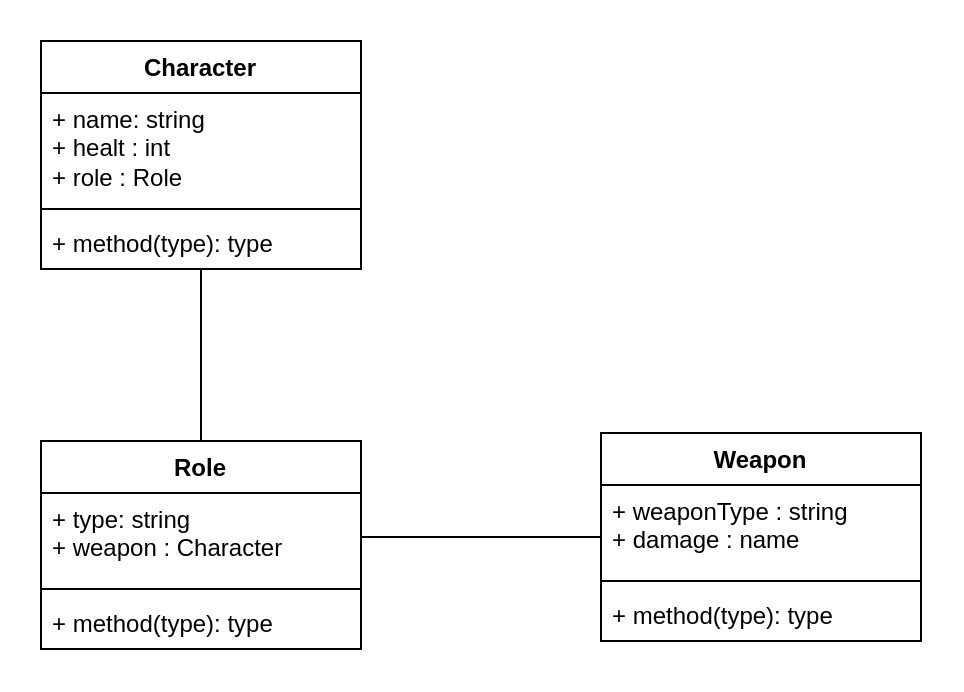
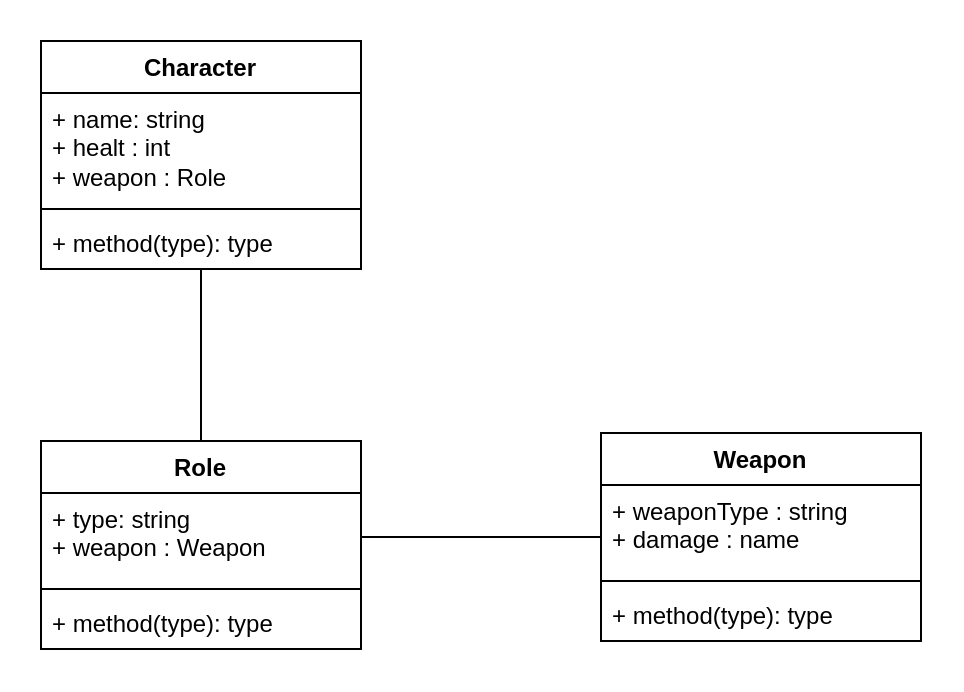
node "+ name: string + healt : int + role : Role": label "+ name: string + healt : int + role : Role" -> "+ name: string + healt : int + weapon : Role"
node "+ type: string + weapon : Character": label "+ type: string + weapon : Character" -> "+ type: string + weapon : Weapon"
